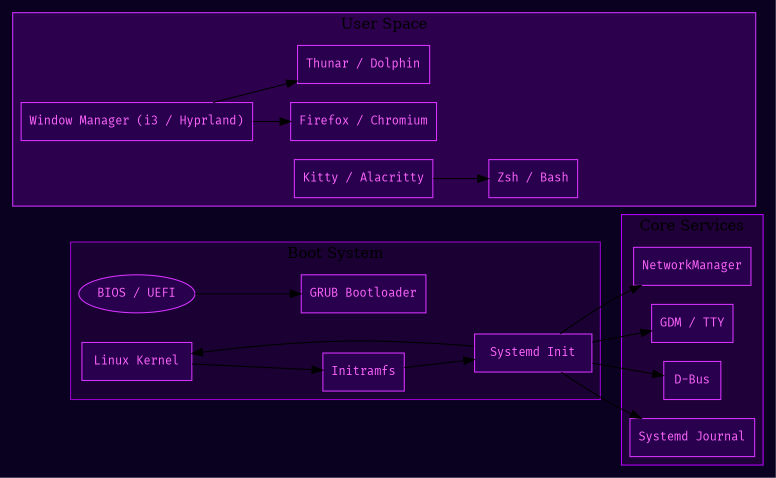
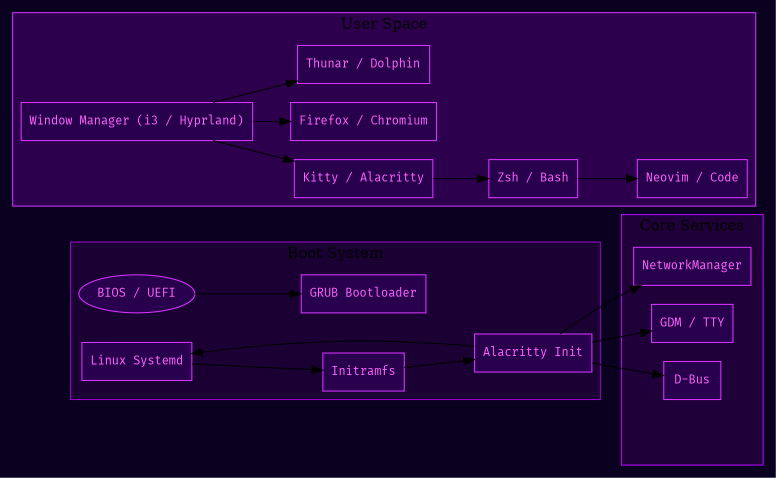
edge "Window Manager (i3 / Hyprland)" -> "Kitty / Alacritty": added
node "Neovim / Code": added
node "Systemd Init": label "Systemd Init" -> "Alacritty Init"
node "Linux Kernel": label "Linux Kernel" -> "Linux Systemd"
node "Systemd Journal": removed
